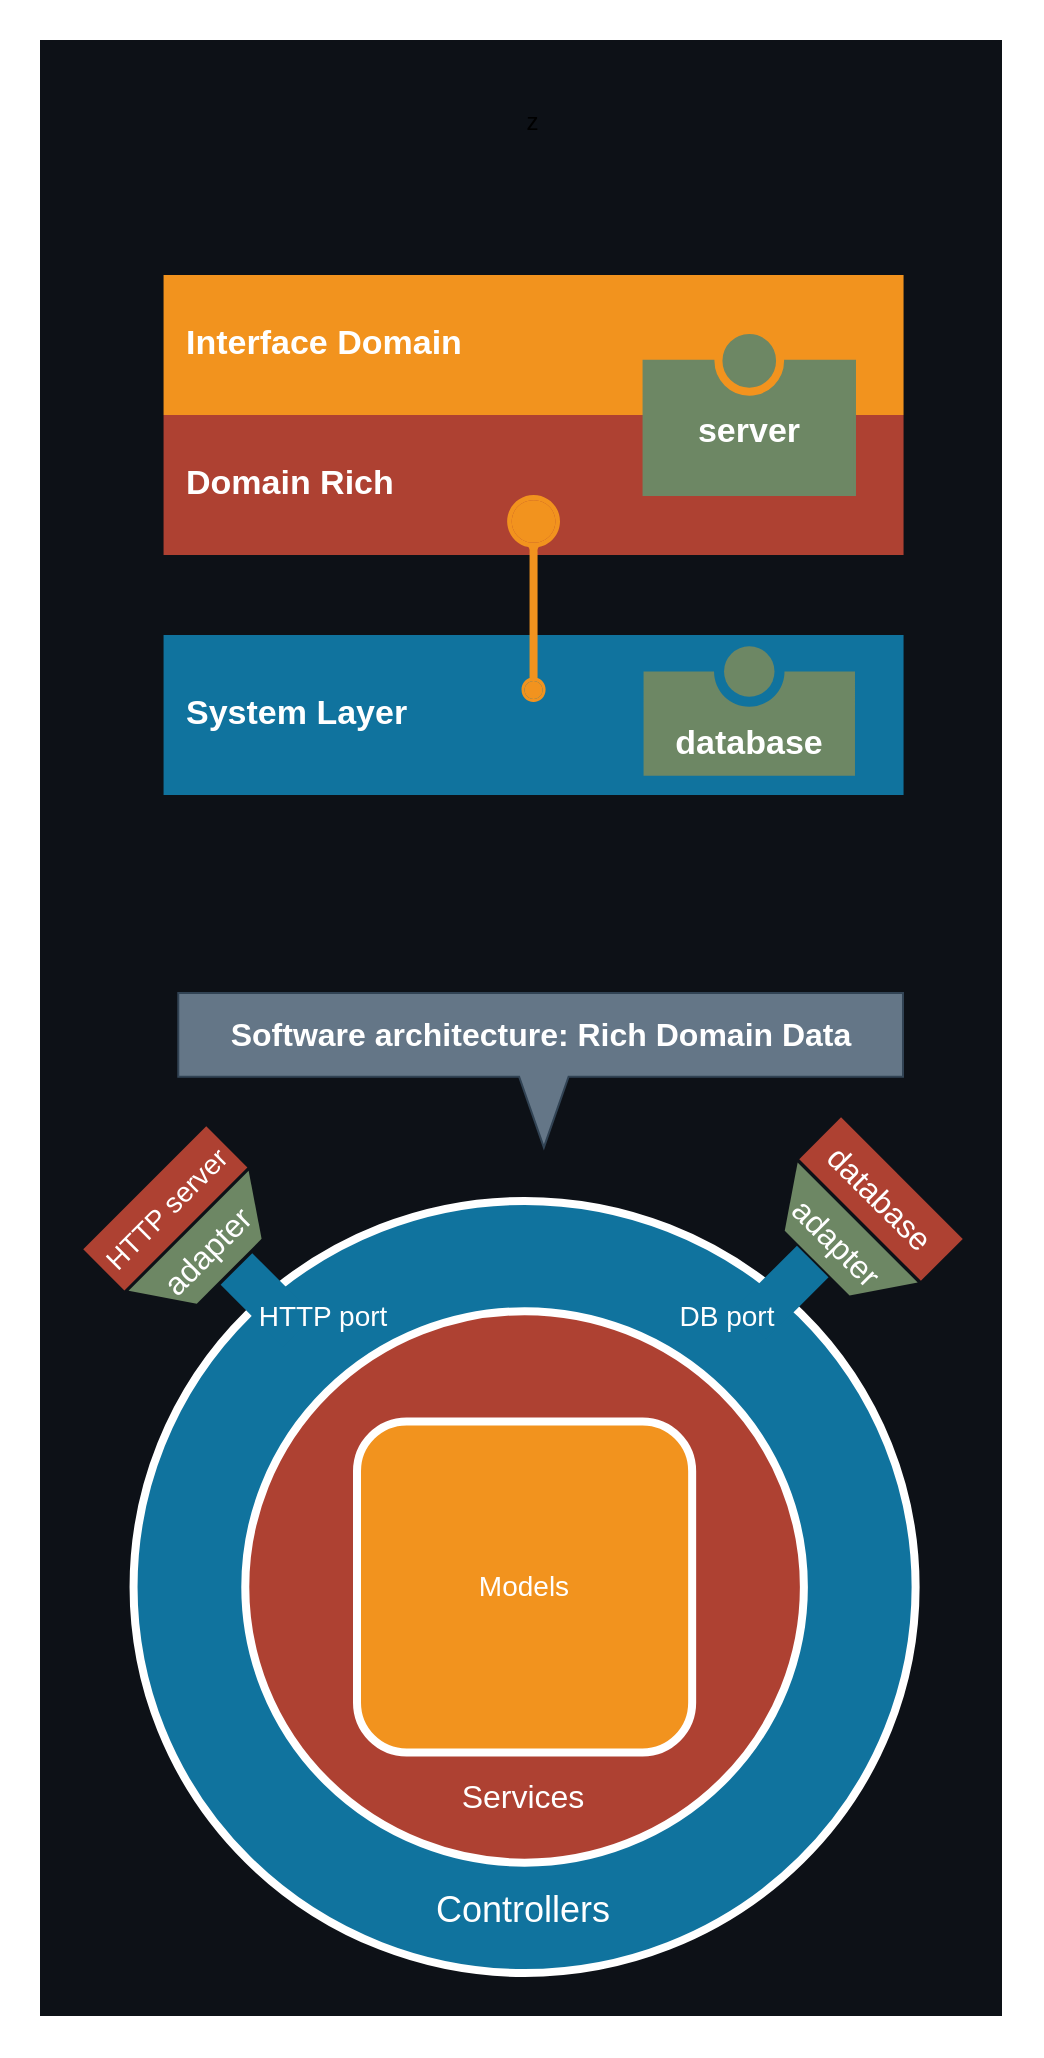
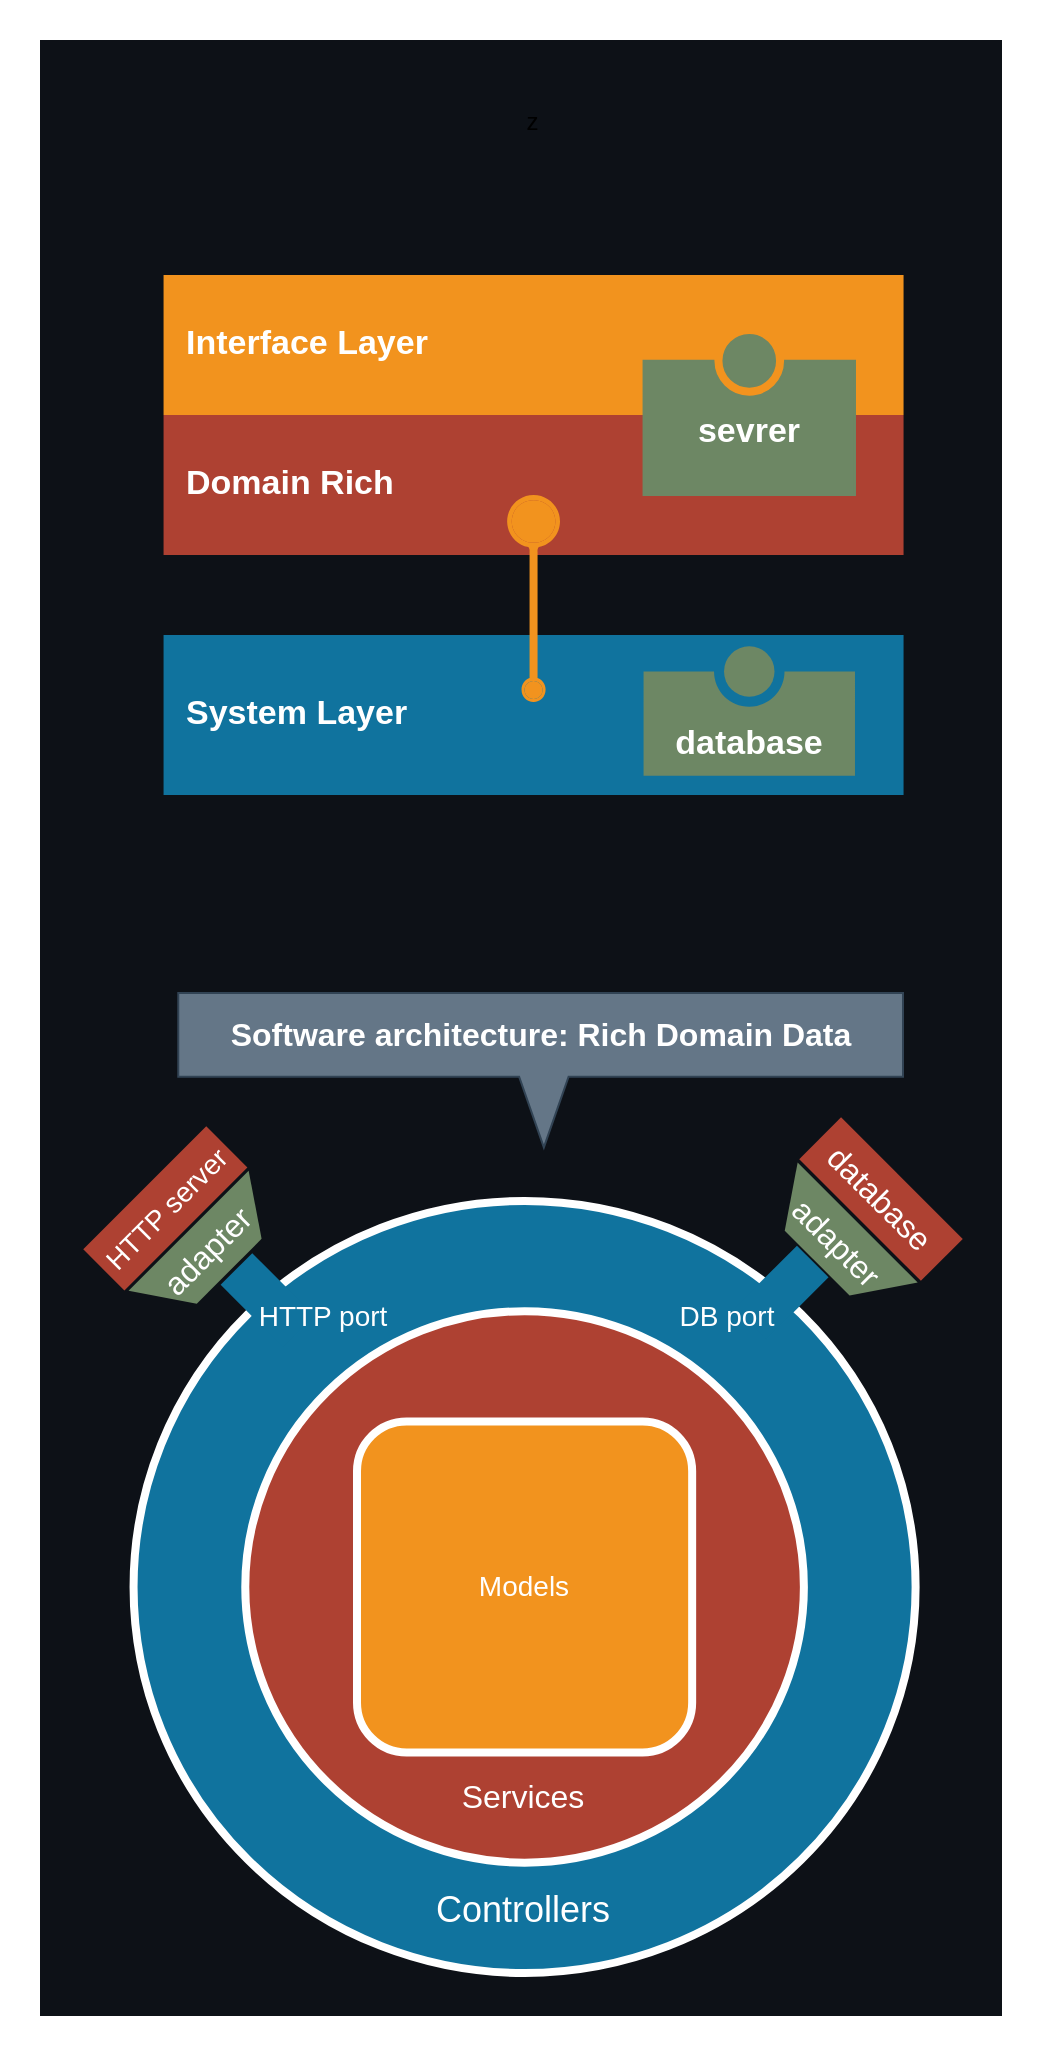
node "Interface Domain": label "Interface Domain" -> "Interface Layer"
node "server": label "server" -> "sevrer"
